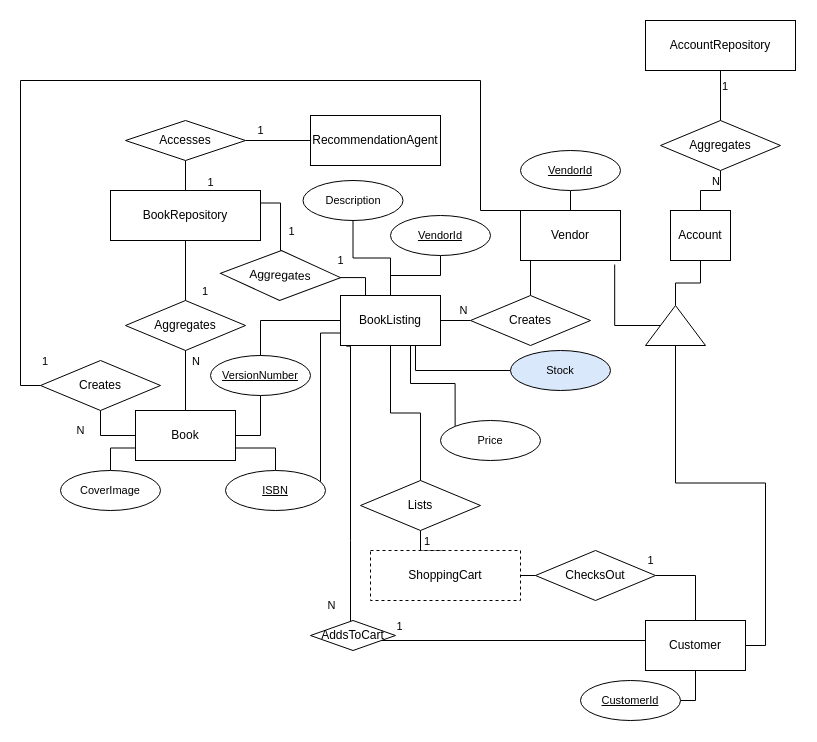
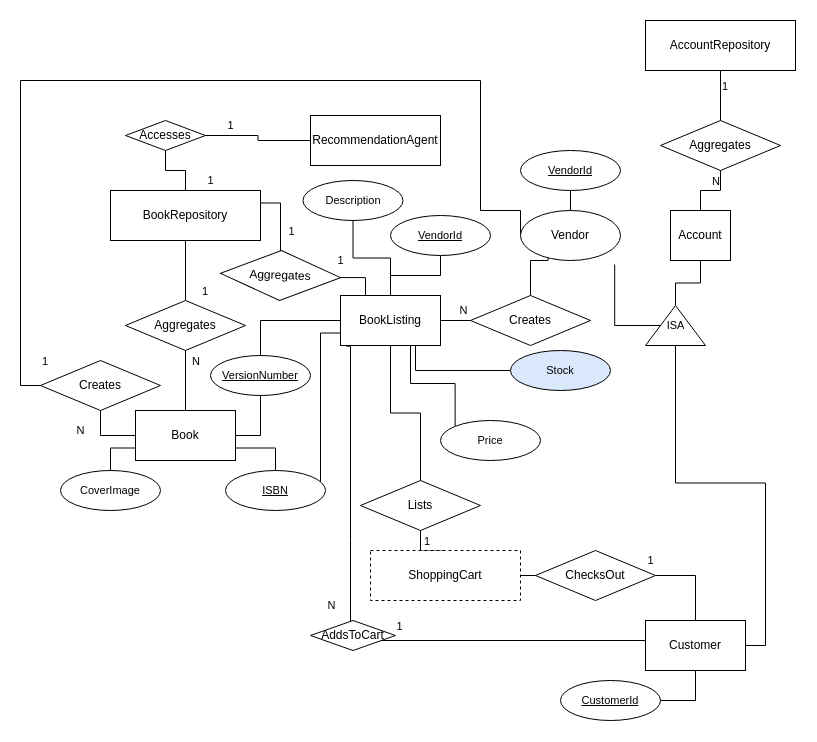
node "Accesses": size 120x40 -> 80x30
node "Vendor": shape rectangle -> ellipse
node "ISA": added
node "CustomerId": moved (631, 701) -> (611, 701)
